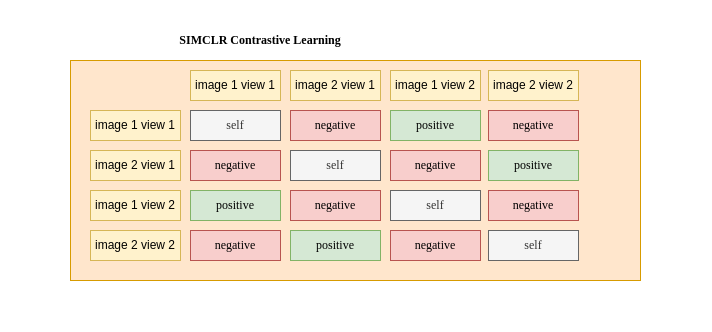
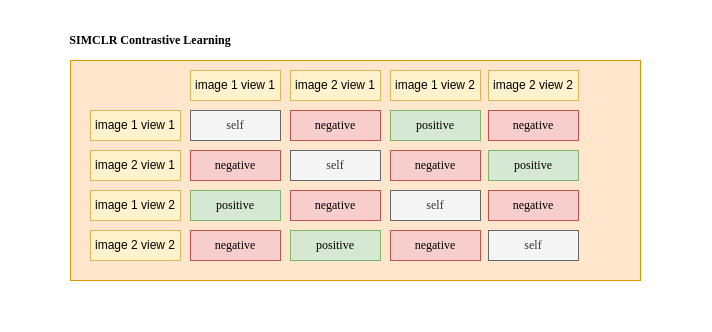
node "SIMCLR Contrastive Learning": moved (261, 41) -> (151, 41)
